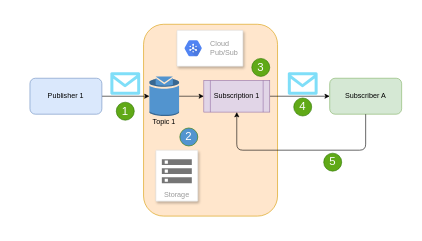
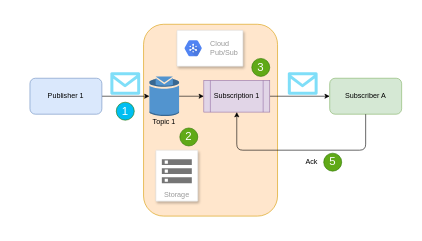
node "4": removed
node "1": fillcolor #60a917 -> #00bef2
node "2": fillcolor #5294cf -> #60a917
node "Ack": added
